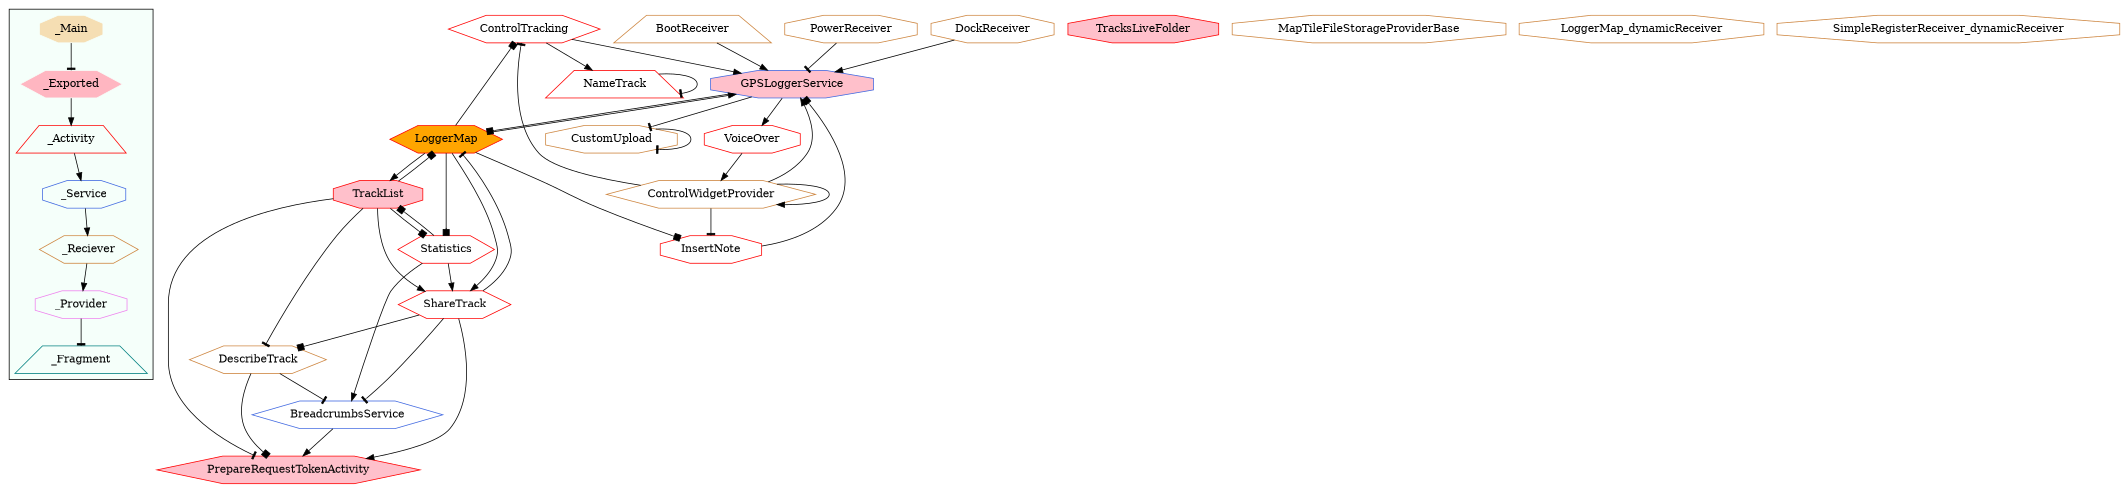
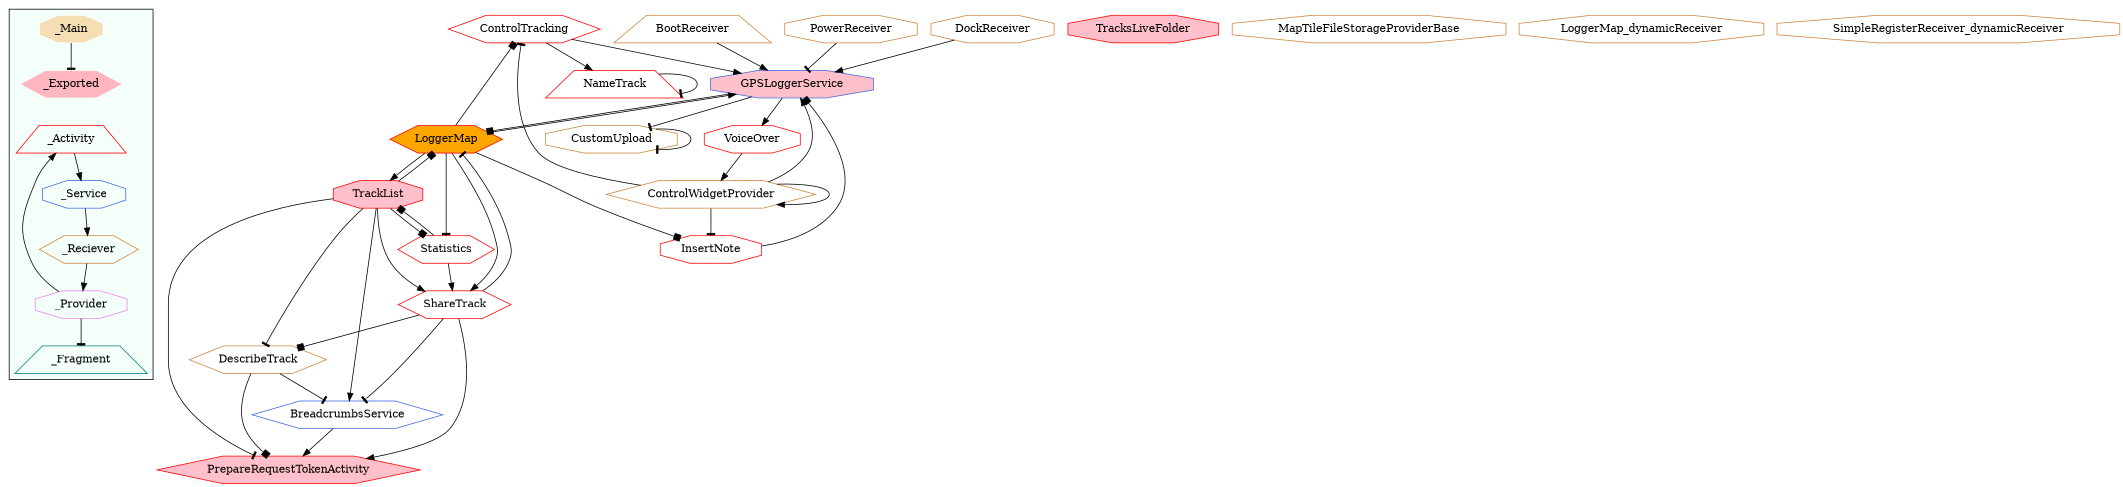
edge "_Exported" -> "_Activity": now "_Provider" -> "_Activity"
edge "LoggerMap" -> "Statistics": arrowhead box -> tee
edge "Statistics" -> "BreadcrumbsService": now "TrackList" -> "BreadcrumbsService"
